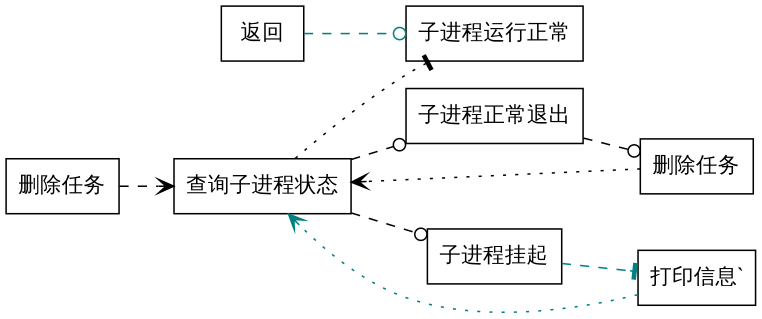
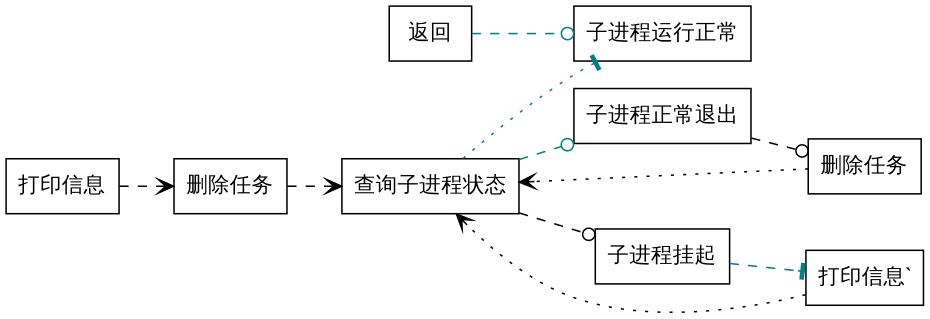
edge "查询子进程状态" -> "子进程运行正常": color black -> teal
edge "查询子进程状态" -> "子进程正常退出": color black -> teal
node "打印信息": added
edge "打印信息`" -> "查询子进程状态": color teal -> black
